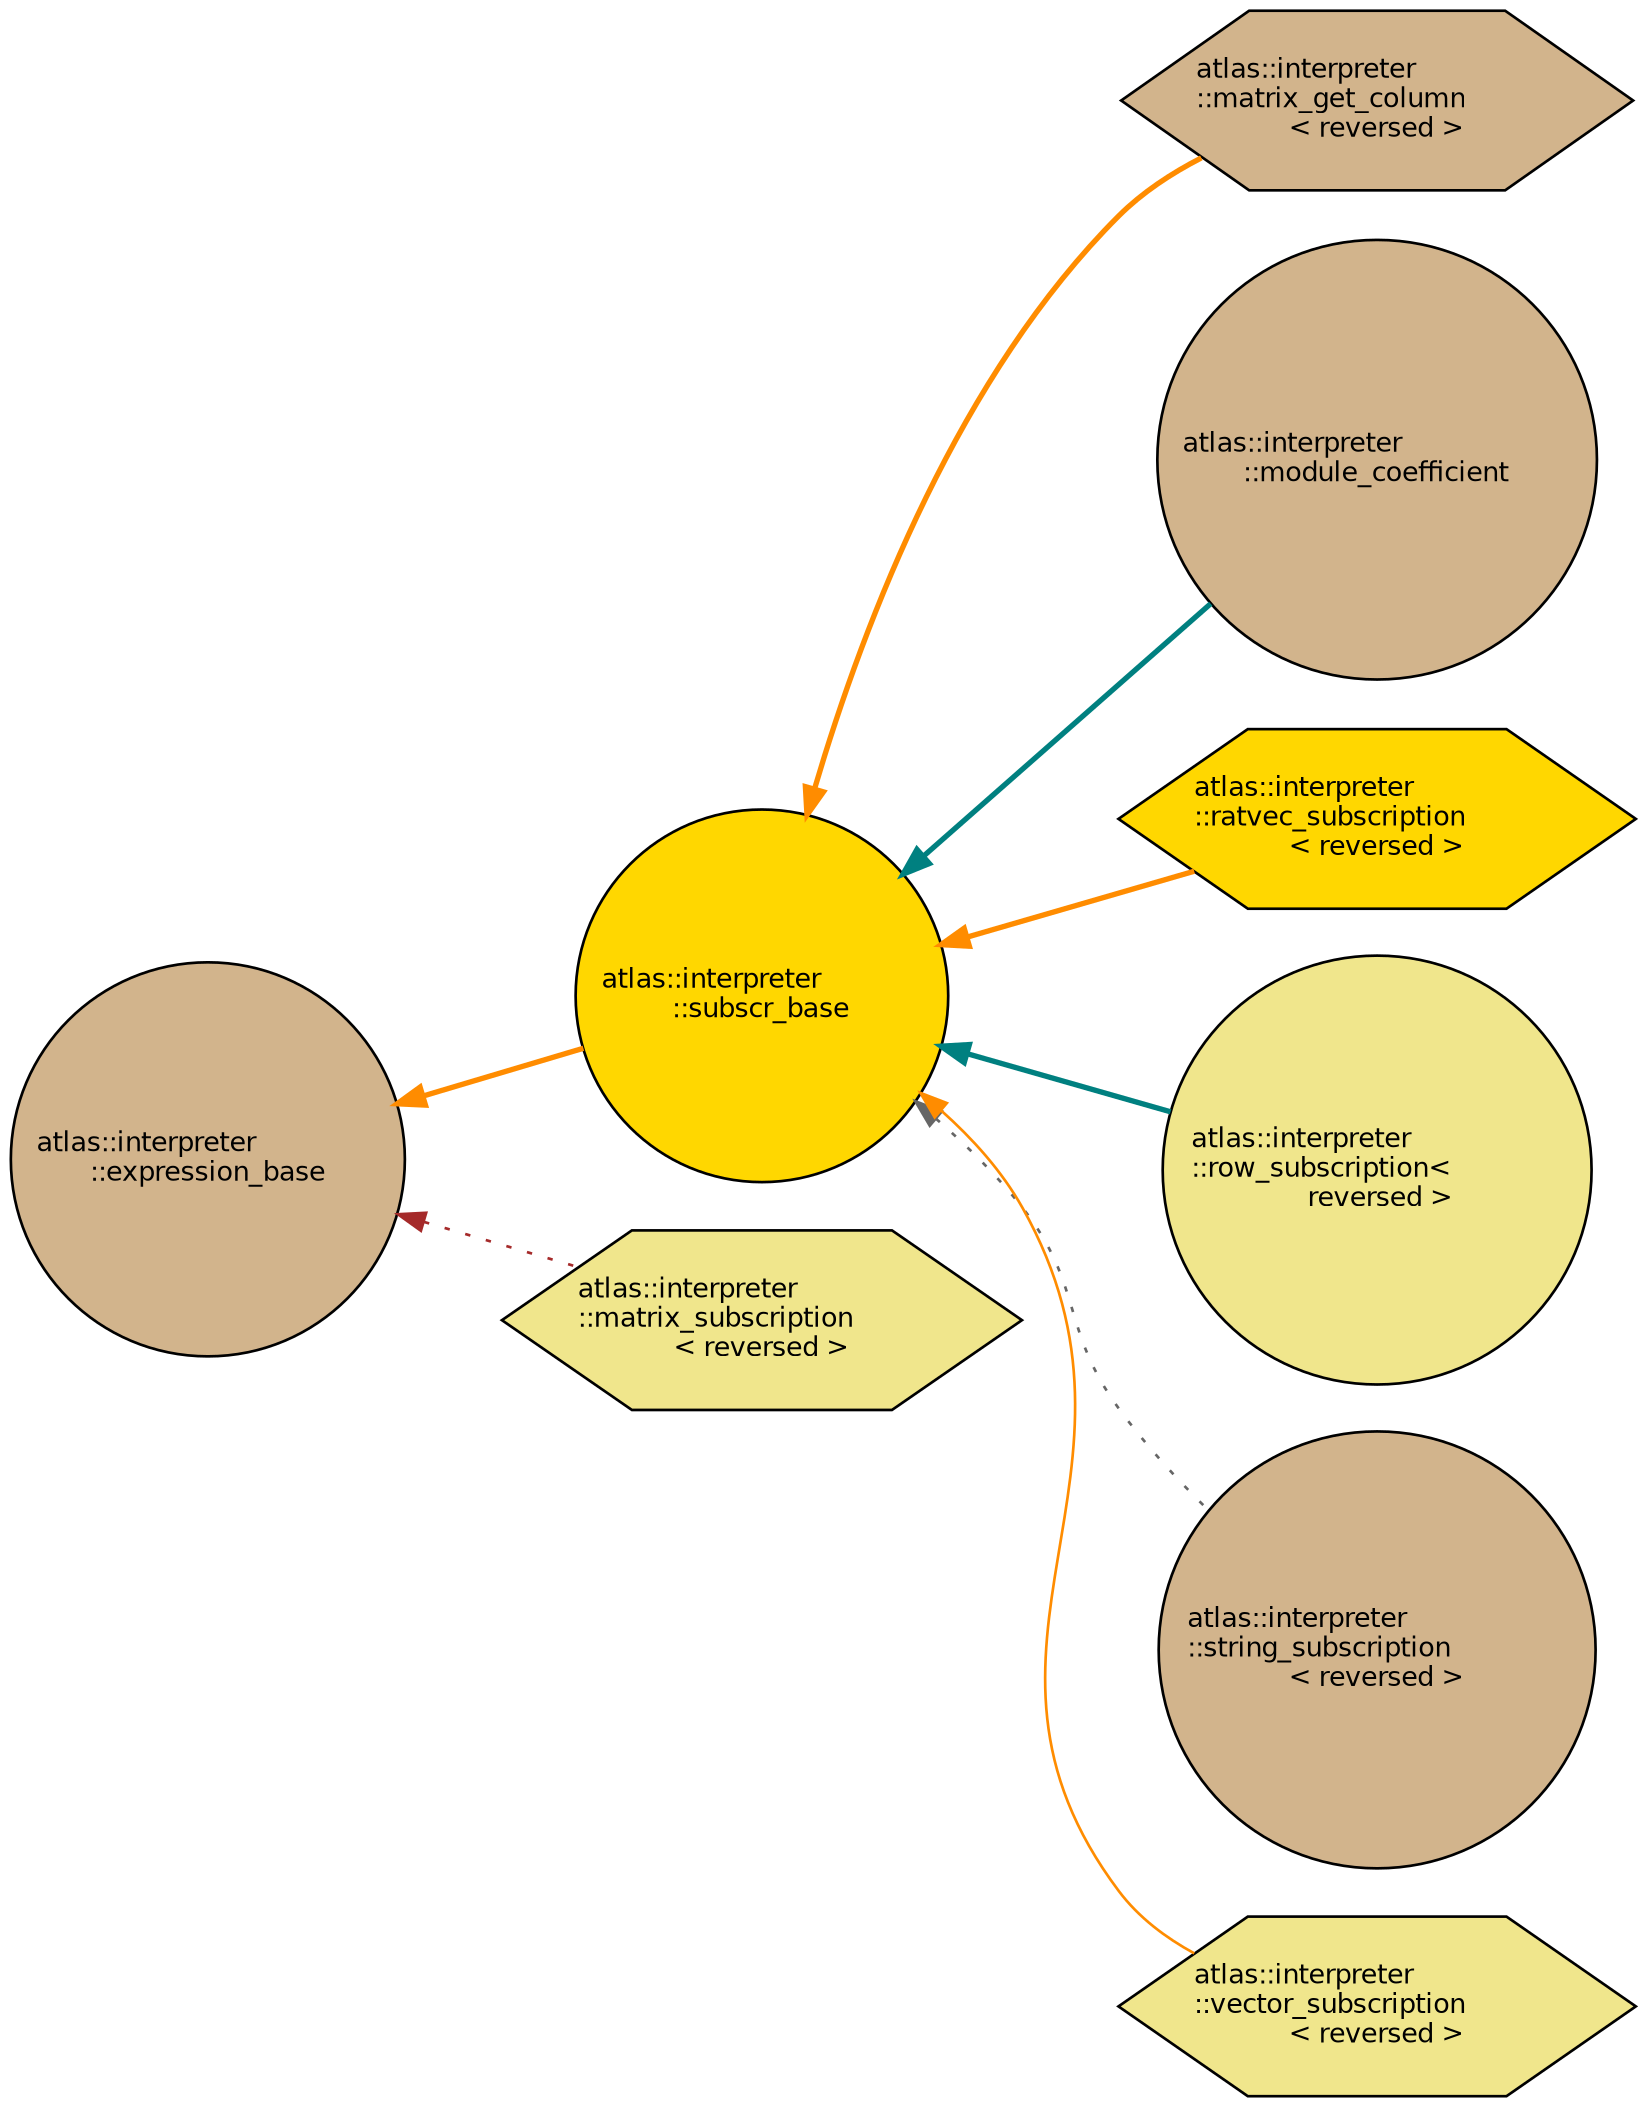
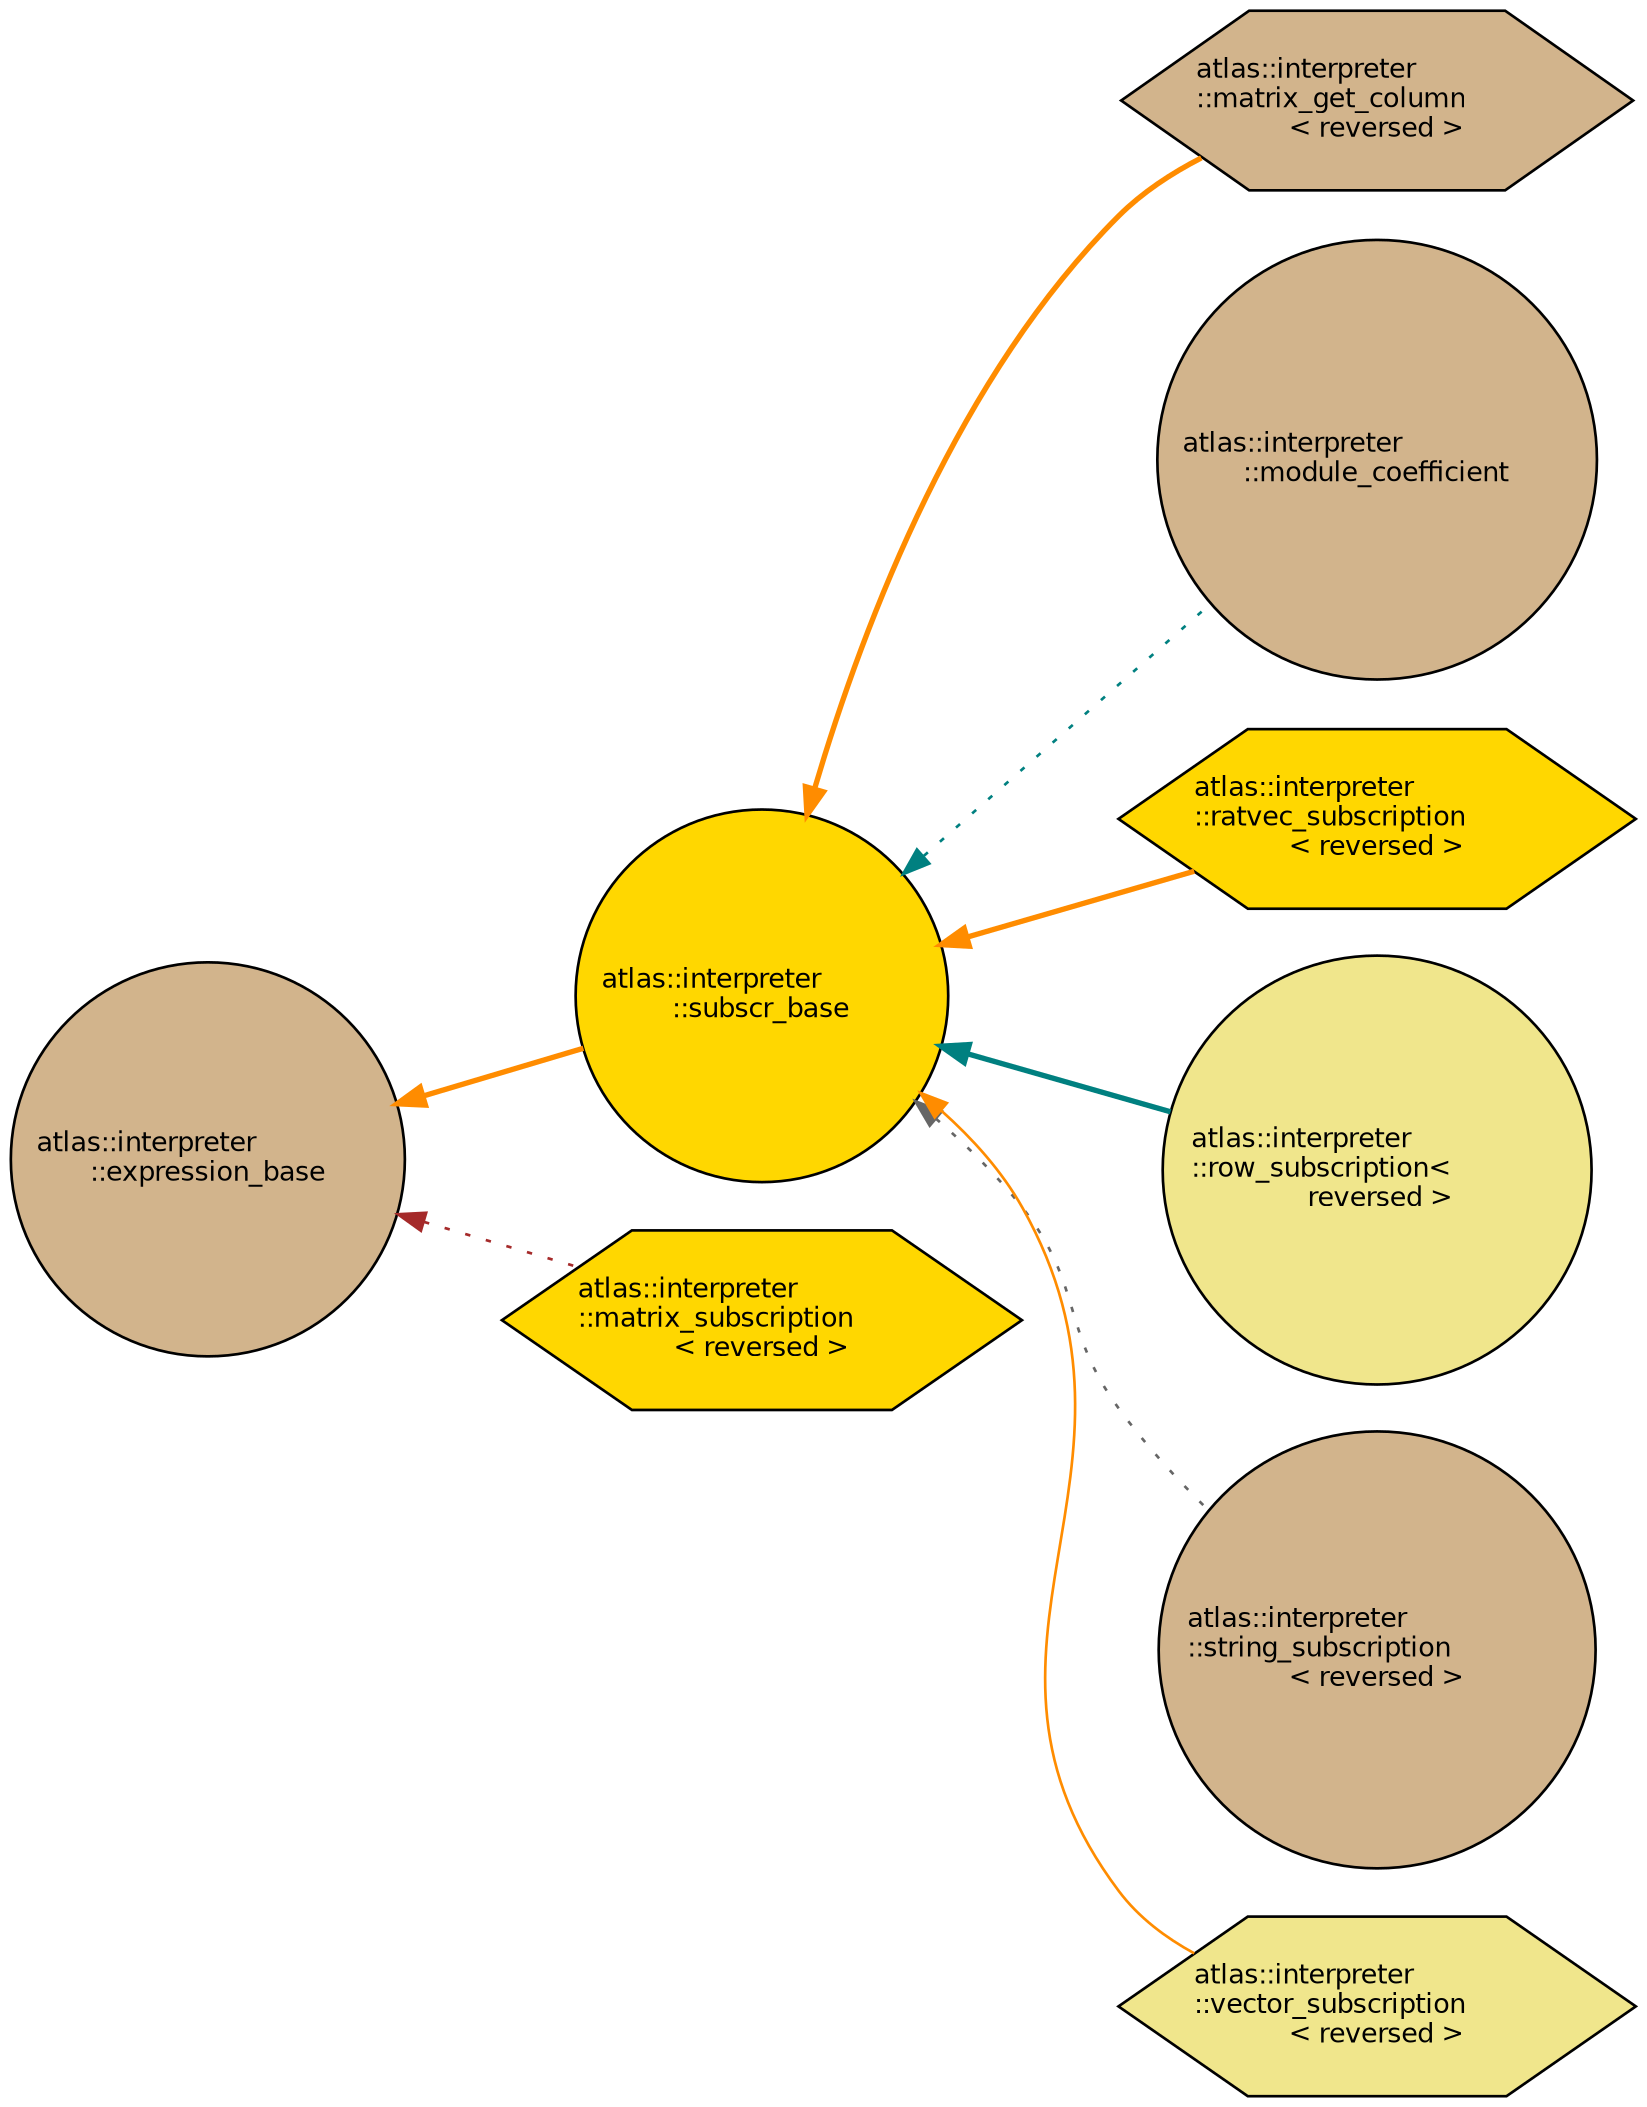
edge "atlas::interpreter ::module_coefficient" -> "atlas::interpreter ::subscr_base": style bold -> dotted
node "atlas::interpreter ::matrix_subscription < reversed >": fillcolor khaki -> gold
